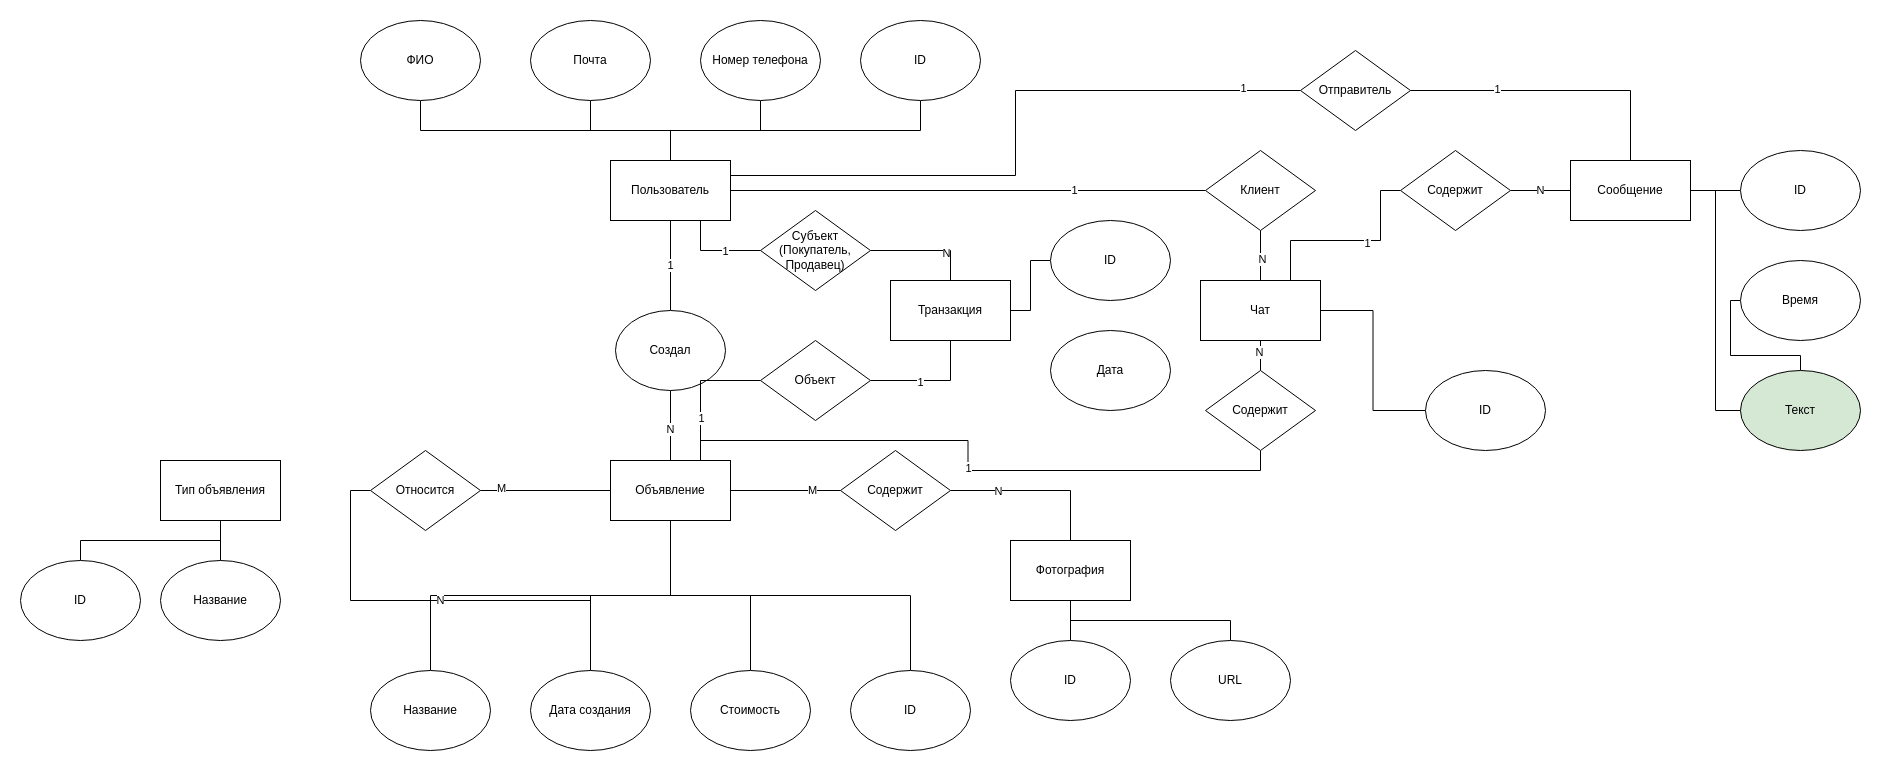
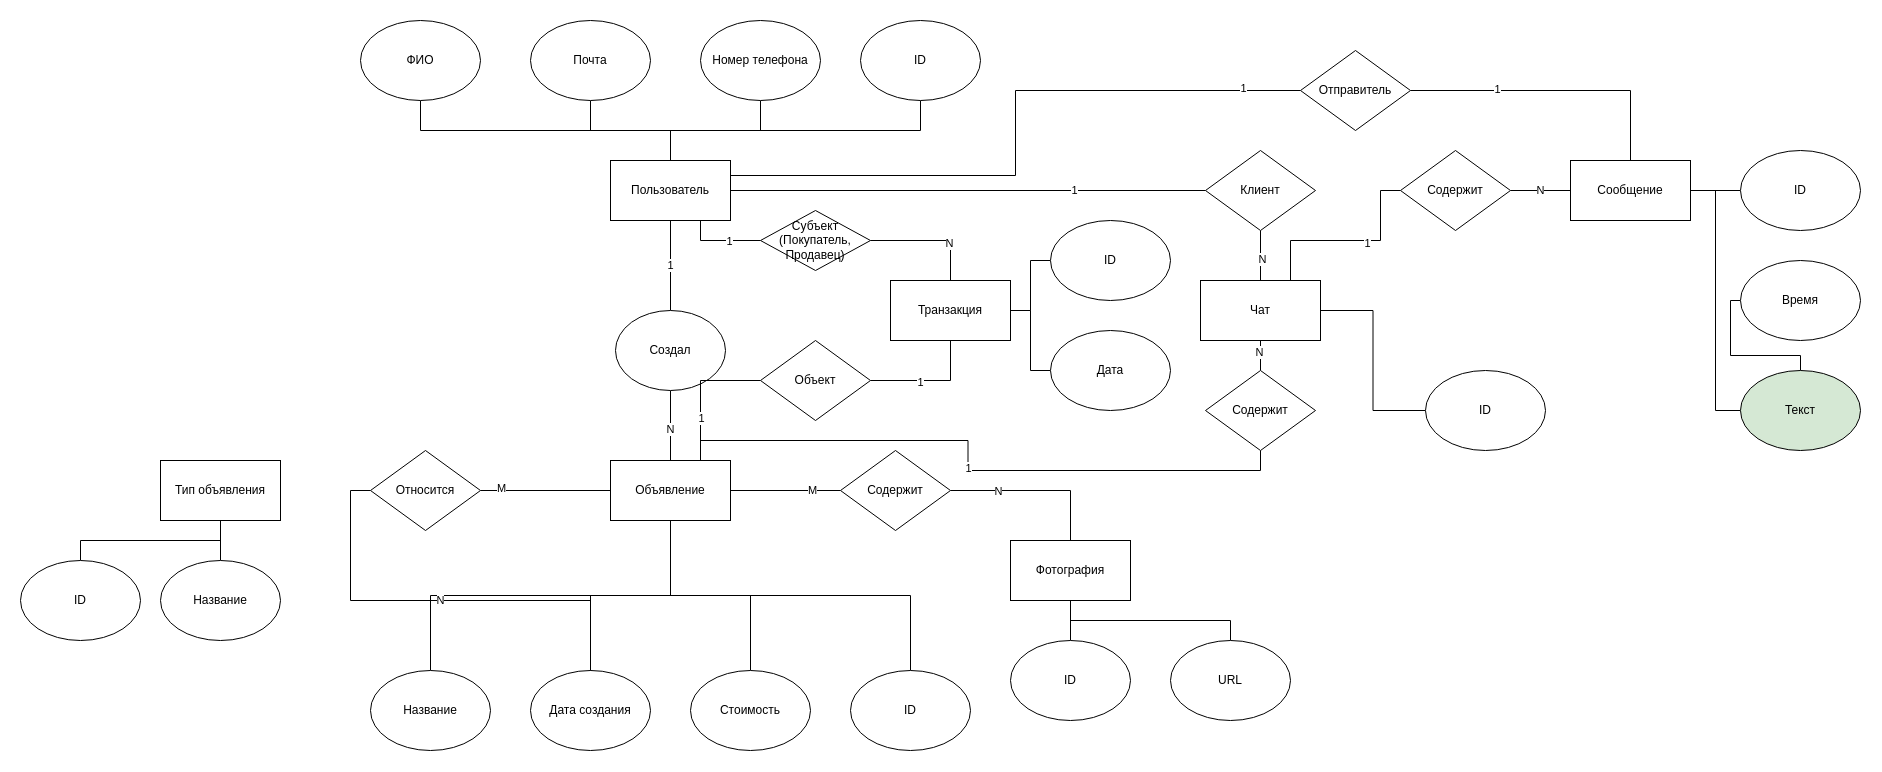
node "Субъект (Покупатель, Продавец)": size 110x80 -> 110x60
edge "Транзакция" -- "Дата": added
